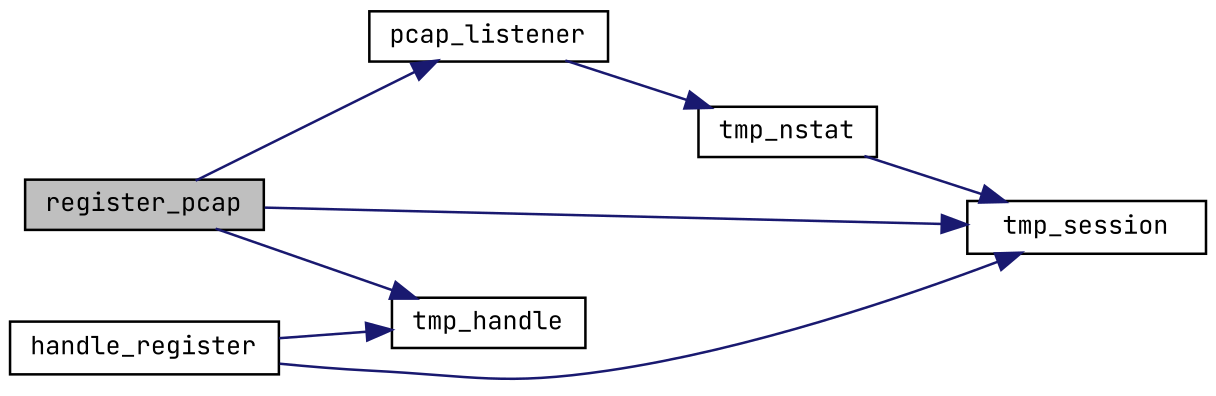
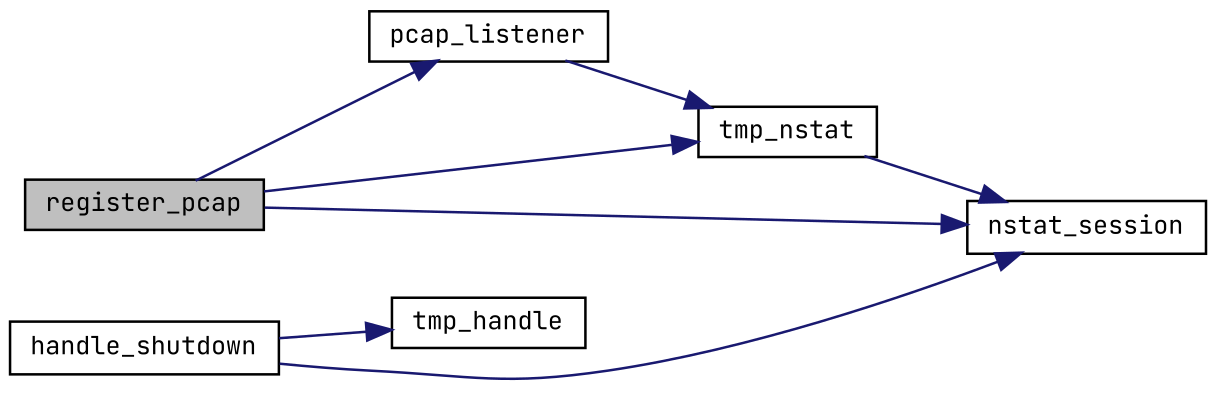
node "tmp_session": label "tmp_session" -> "nstat_session"
edge "register_pcap" -> "tmp_handle": now "register_pcap" -> "tmp_nstat"
node "handle_register": label "handle_register" -> "handle_shutdown"
